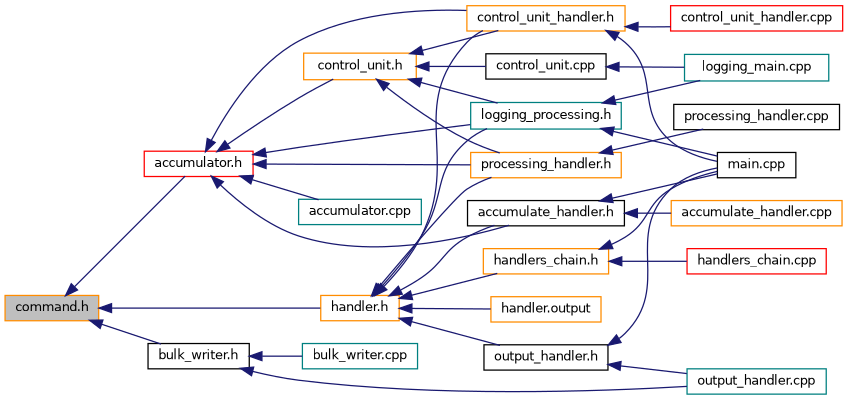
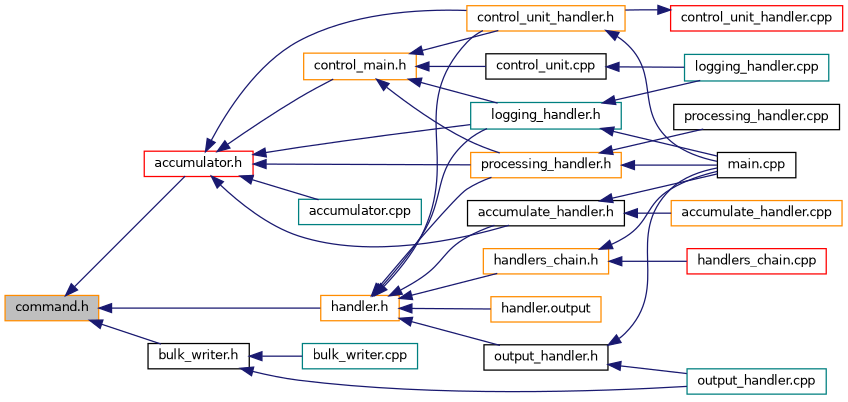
edge "control_unit_handler.cpp" -> "control_unit_handler.h": reversed
node "control_unit.h": label "control_unit.h" -> "control_main.h"
node "logging_main.cpp": label "logging_main.cpp" -> "logging_handler.cpp"
node "logging_processing.h": label "logging_processing.h" -> "logging_handler.h"
edge "main.cpp" -> "processing_handler.h": added
